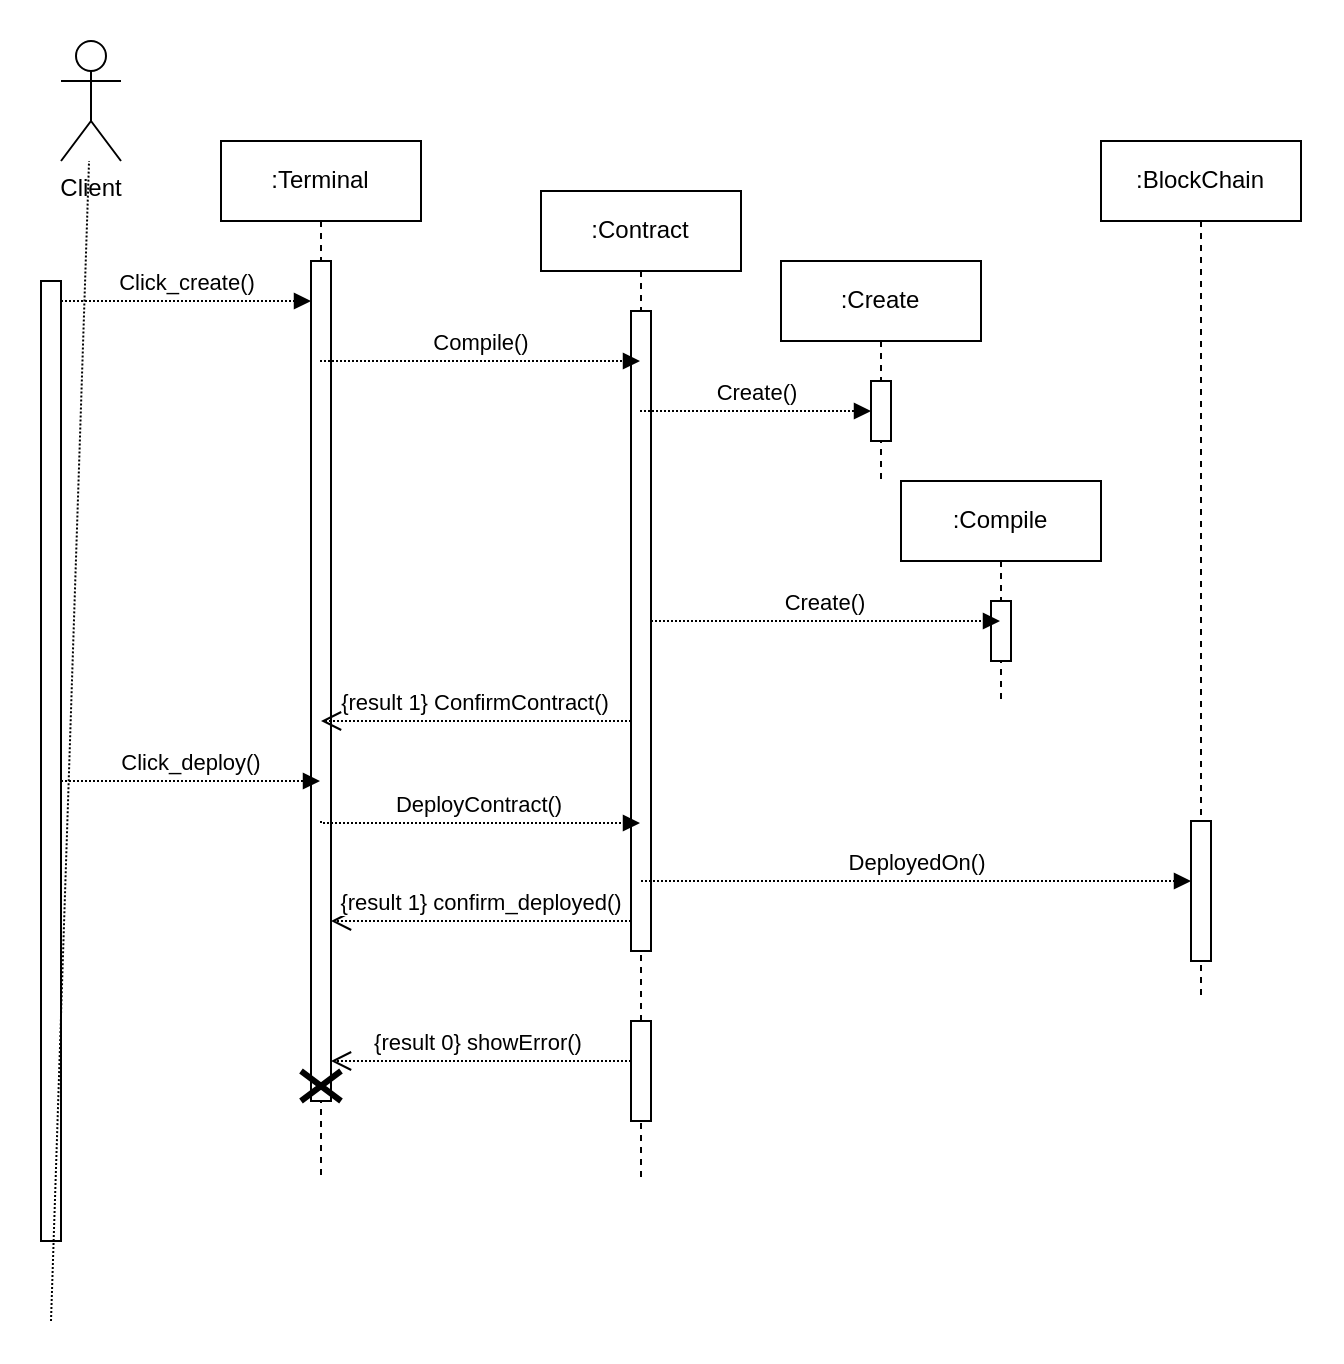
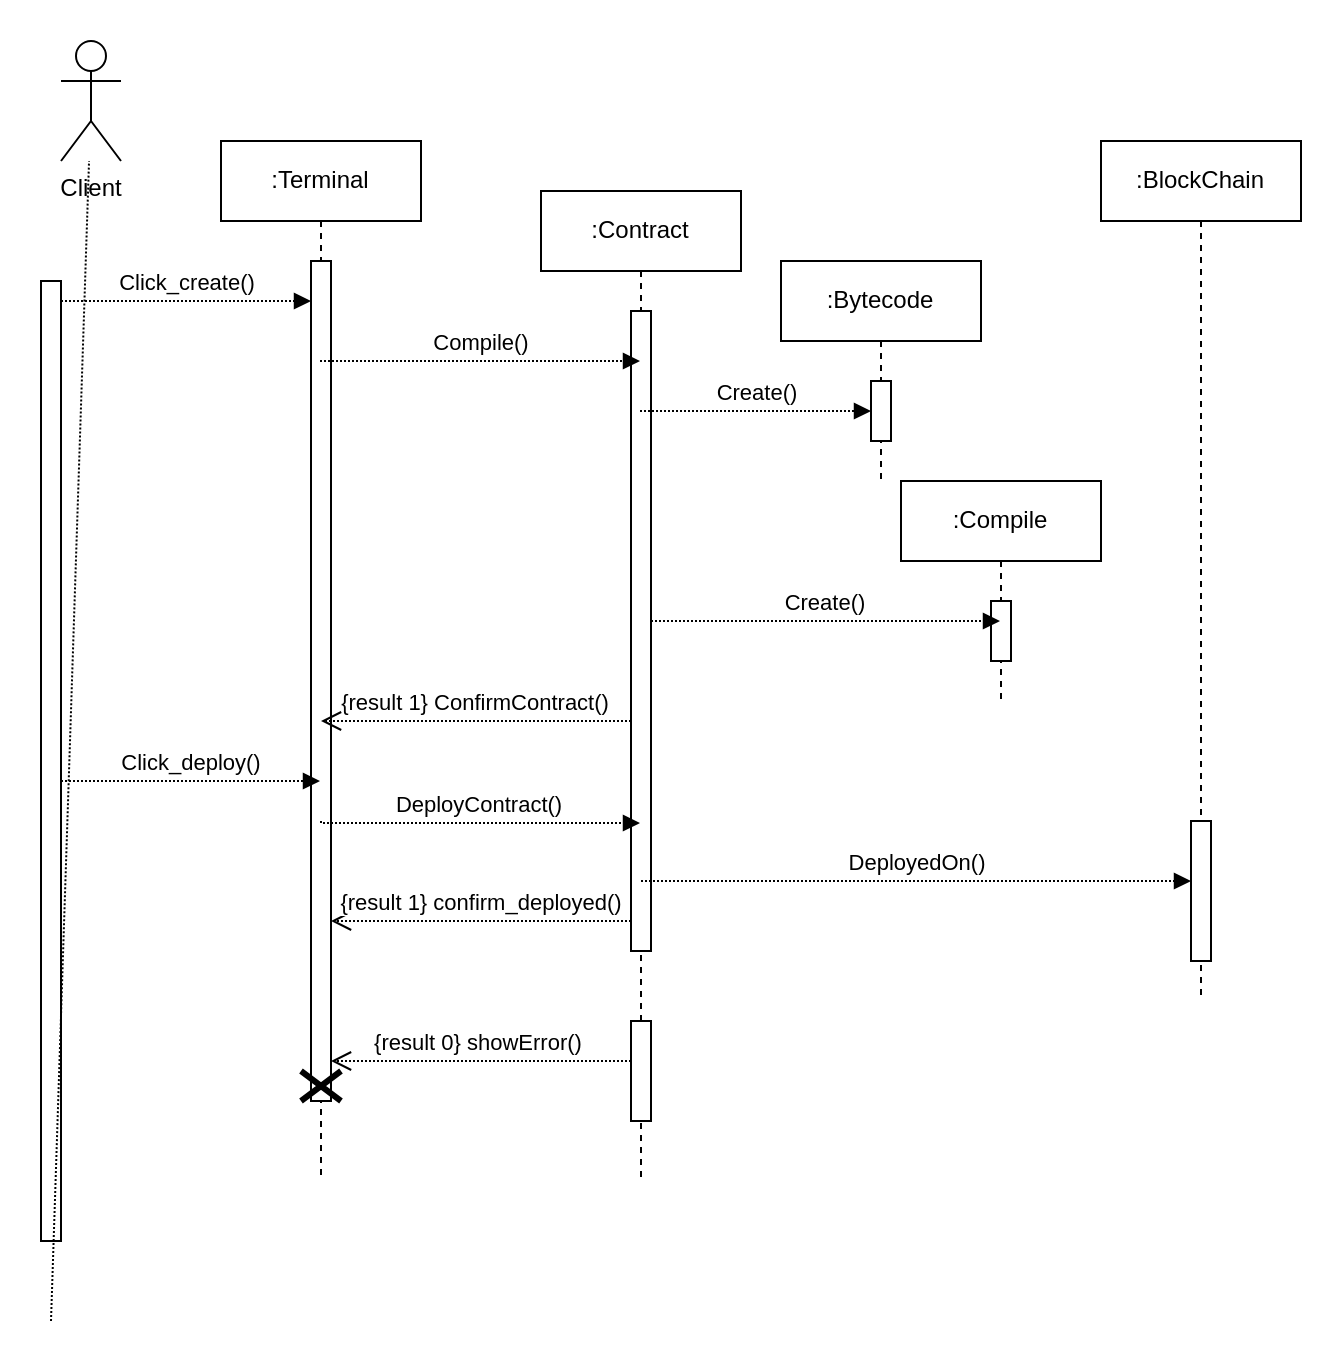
node ":Create": label ":Create" -> ":Bytecode"
